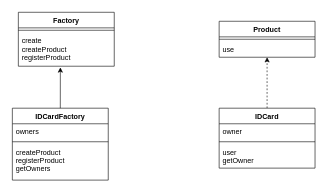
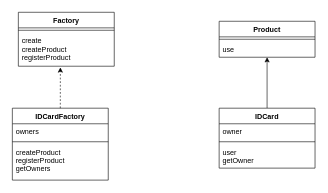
edge "IDCard" -> "use": style dashed -> solid
edge "IDCardFactory" -> "create createProduct registerProduct": style solid -> dashed
